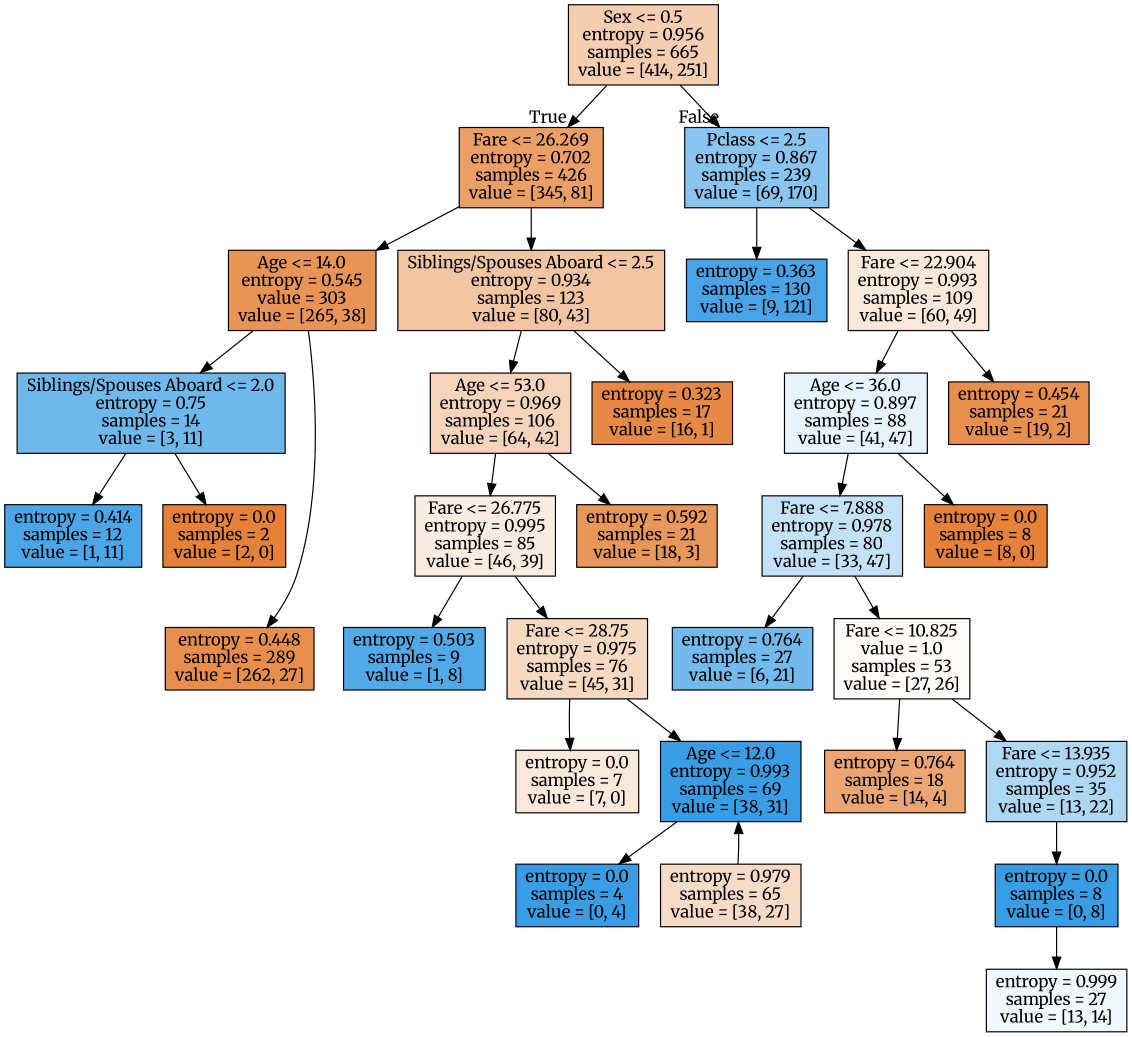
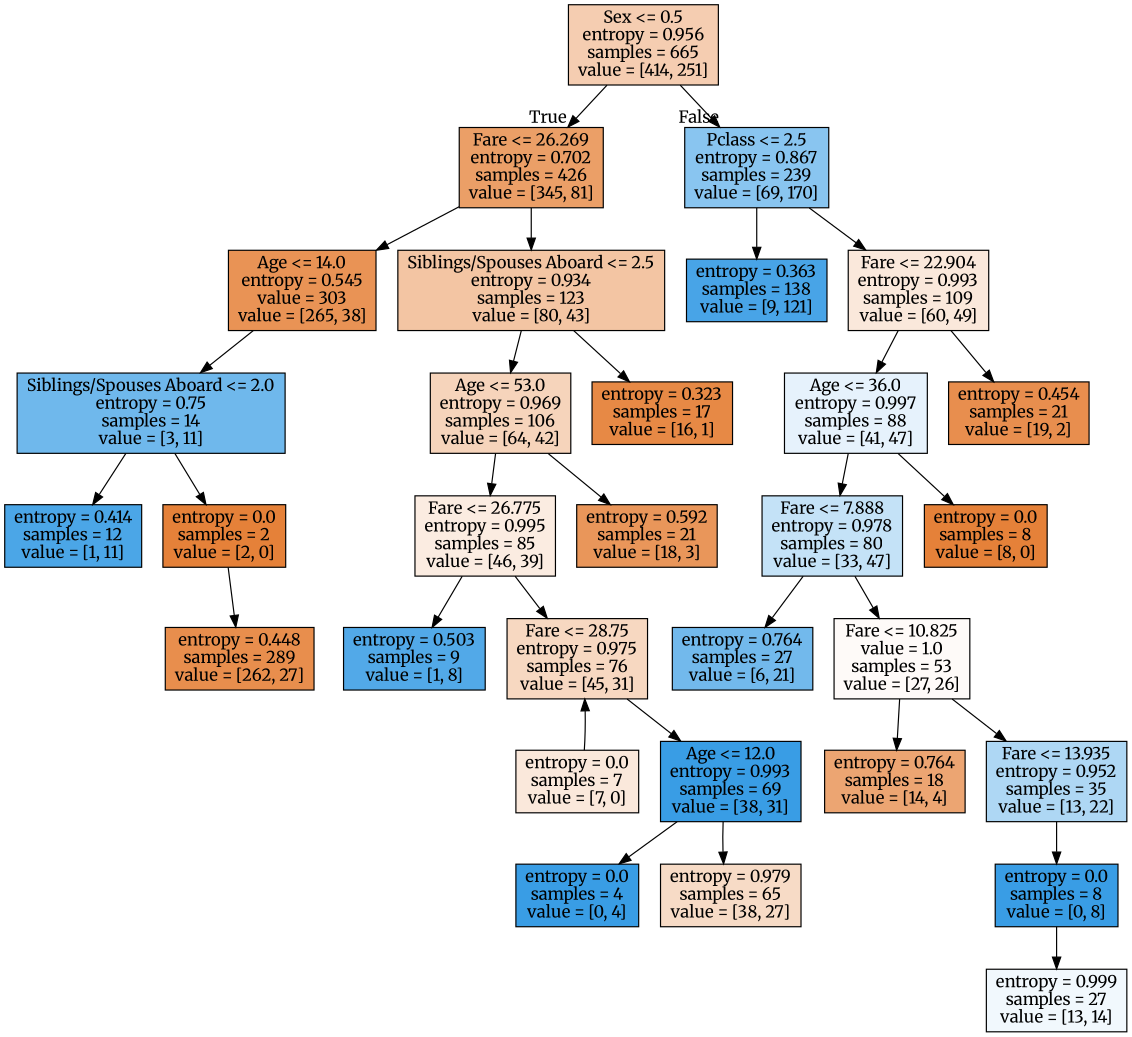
node "entropy = 0.363 samples = 130 value = [9, 121]": label "entropy = 0.363 samples = 130 value = [9, 121]" -> "entropy = 0.363 samples = 138 value = [9, 121]"
node "Age <= 36.0 entropy = 0.897 samples = 88 value = [41, 47]": label "Age <= 36.0 entropy = 0.897 samples = 88 value = [41, 47]" -> "Age <= 36.0 entropy = 0.997 samples = 88 value = [41, 47]"
edge "Age <= 14.0 entropy = 0.545 value = 303 value = [265, 38]" -> "entropy = 0.448 samples = 289 value = [262, 27]": now "entropy = 0.0 samples = 2 value = [2, 0]" -> "entropy = 0.448 samples = 289 value = [262, 27]"
edge "Fare <= 28.75 entropy = 0.975 samples = 76 value = [45, 31]" -> "entropy = 0.0 samples = 7 value = [7, 0]": reversed
edge "entropy = 0.979 samples = 65 value = [38, 27]" -> "Age <= 12.0 entropy = 0.993 samples = 69 value = [38, 31]": reversed
